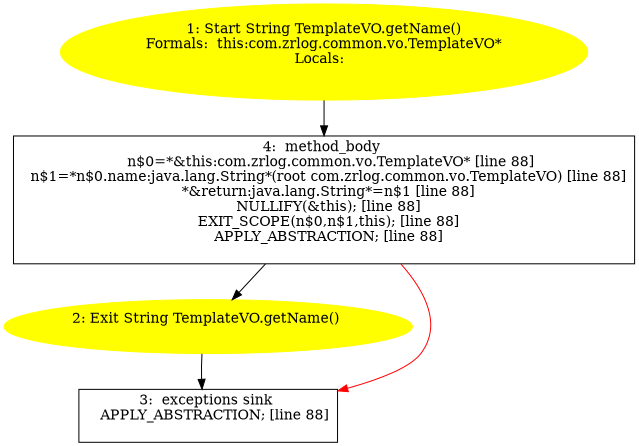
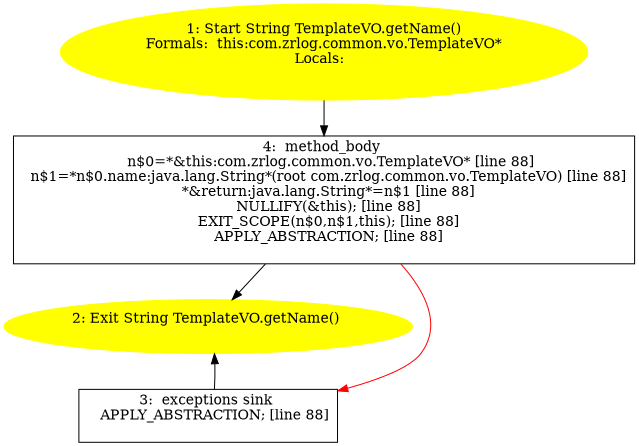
edge "2: Exit String TemplateVO.getName()" -> "3:  exceptions sink APPLY_ABSTRACTION; [line 88]": reversed
